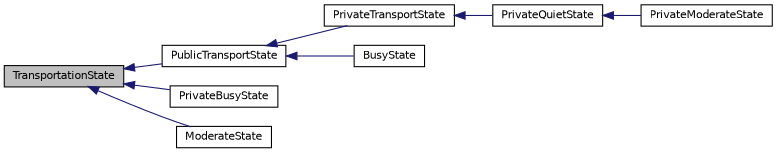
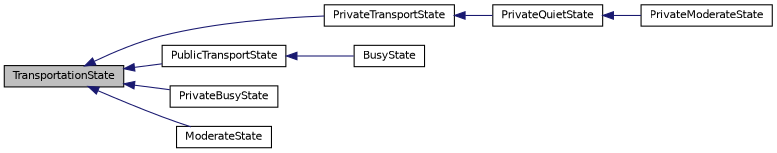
edge "PrivateTransportState" -> "PublicTransportState": now "PrivateTransportState" -> "TransportationState"
